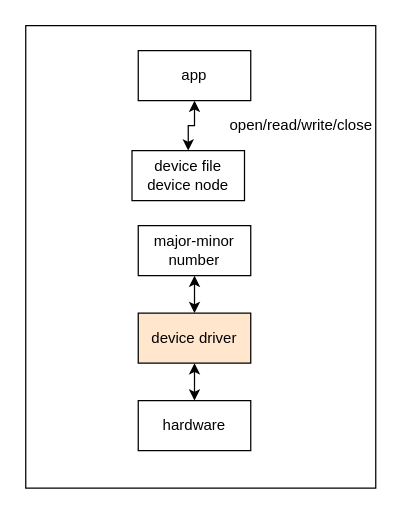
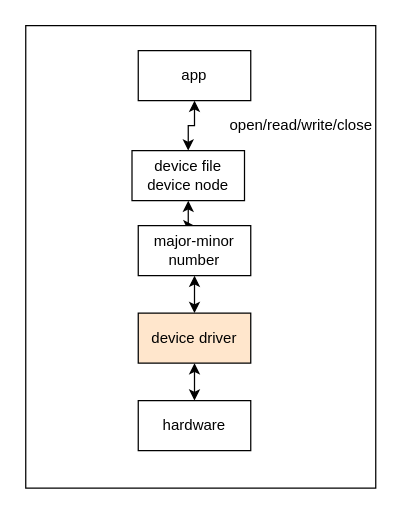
edge "device file device node" -- "major-minor number": added
